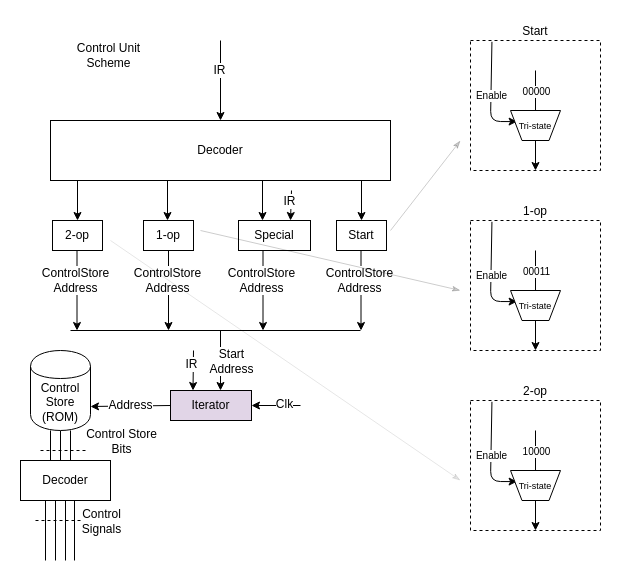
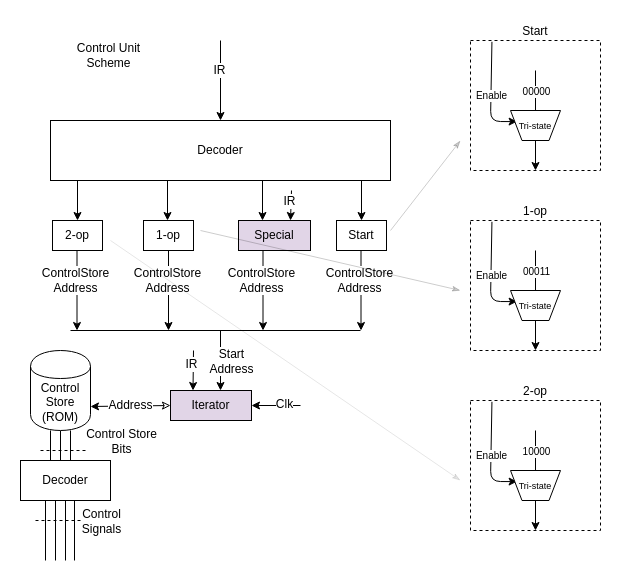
node "Special": fillcolor #ffffff -> #e1d5e7
edge "Iterator" -> "Control Store (ROM)": arrowhead none -> classic
